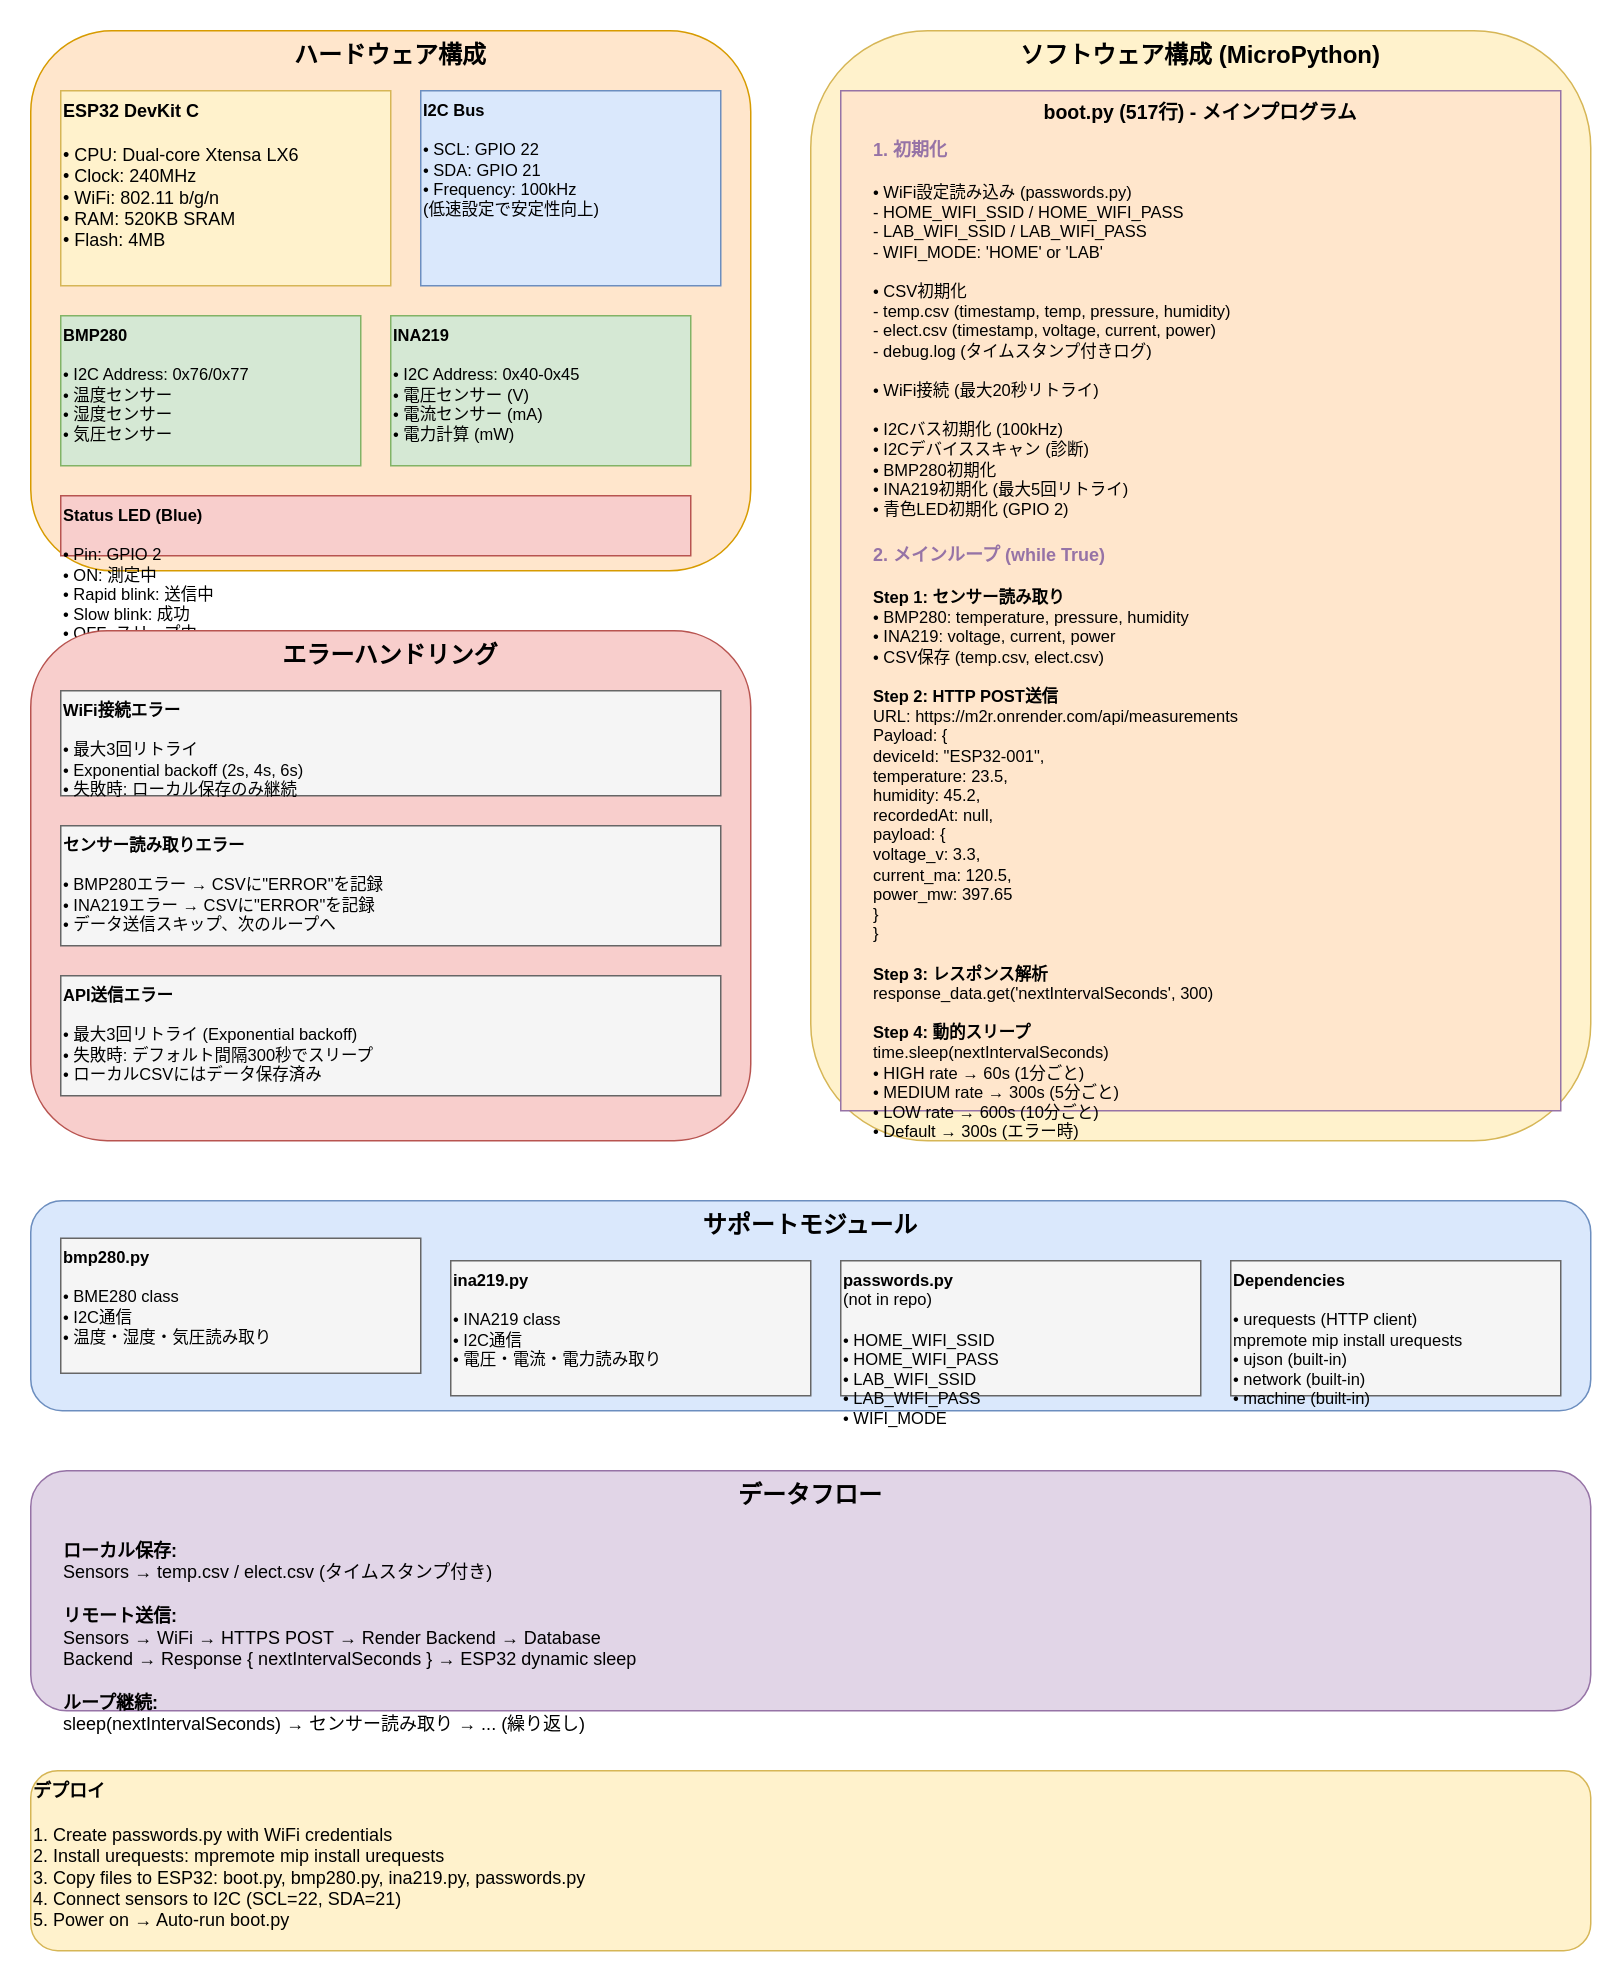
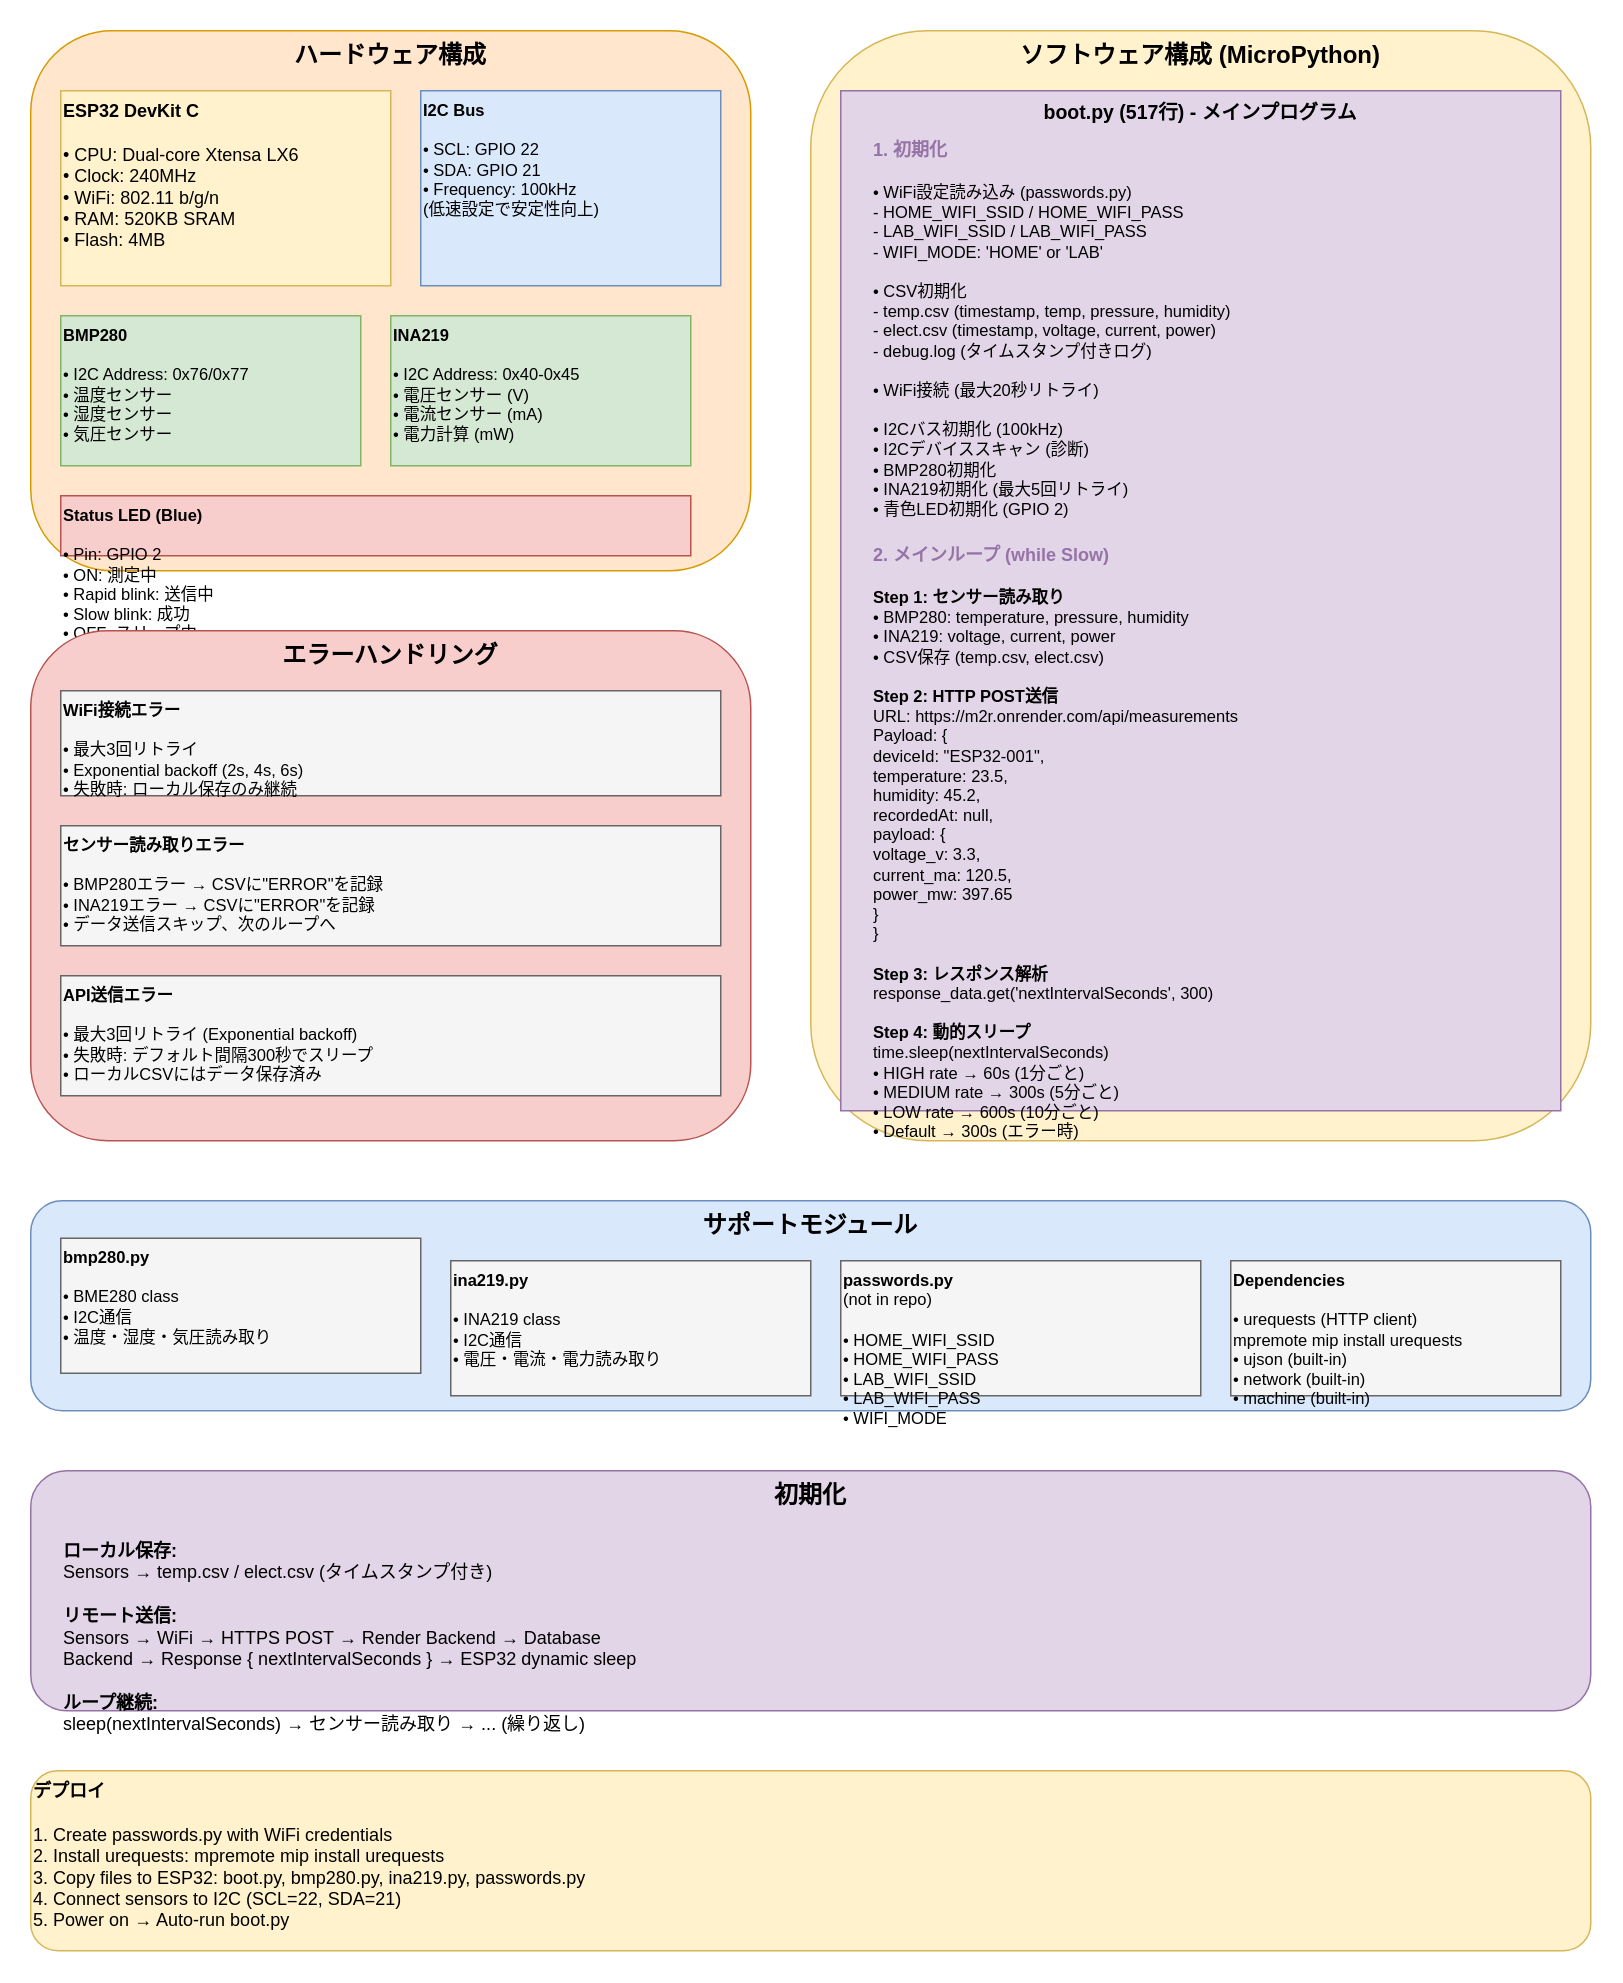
node "2. メインループ (while True)": label "2. メインループ (while True)" -> "2. メインループ (while Slow)"
node "boot.py (517行) - メインプログラム": fillcolor #ffe6cc -> #e1d5e7
node "データフロー": label "データフロー" -> "初期化"
